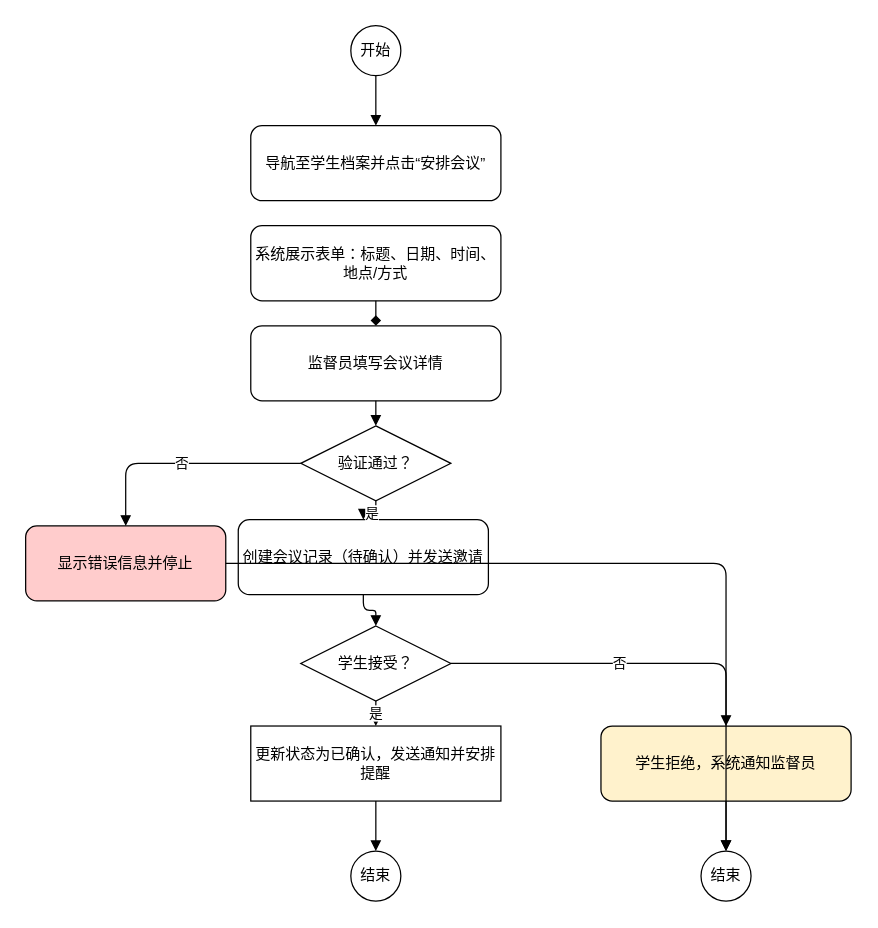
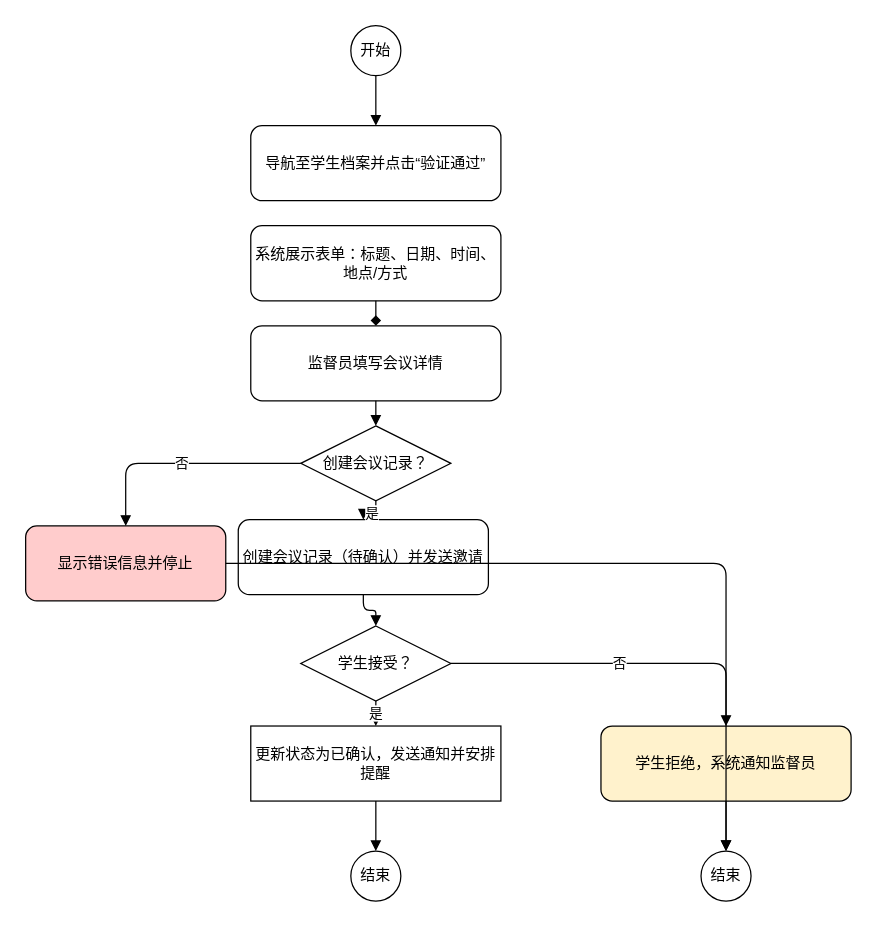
node "导航至学生档案并点击“安排会议”": label "导航至学生档案并点击“安排会议”" -> "导航至学生档案并点击“验证通过”"
node "验证通过？": label "验证通过？" -> "创建会议记录？"
